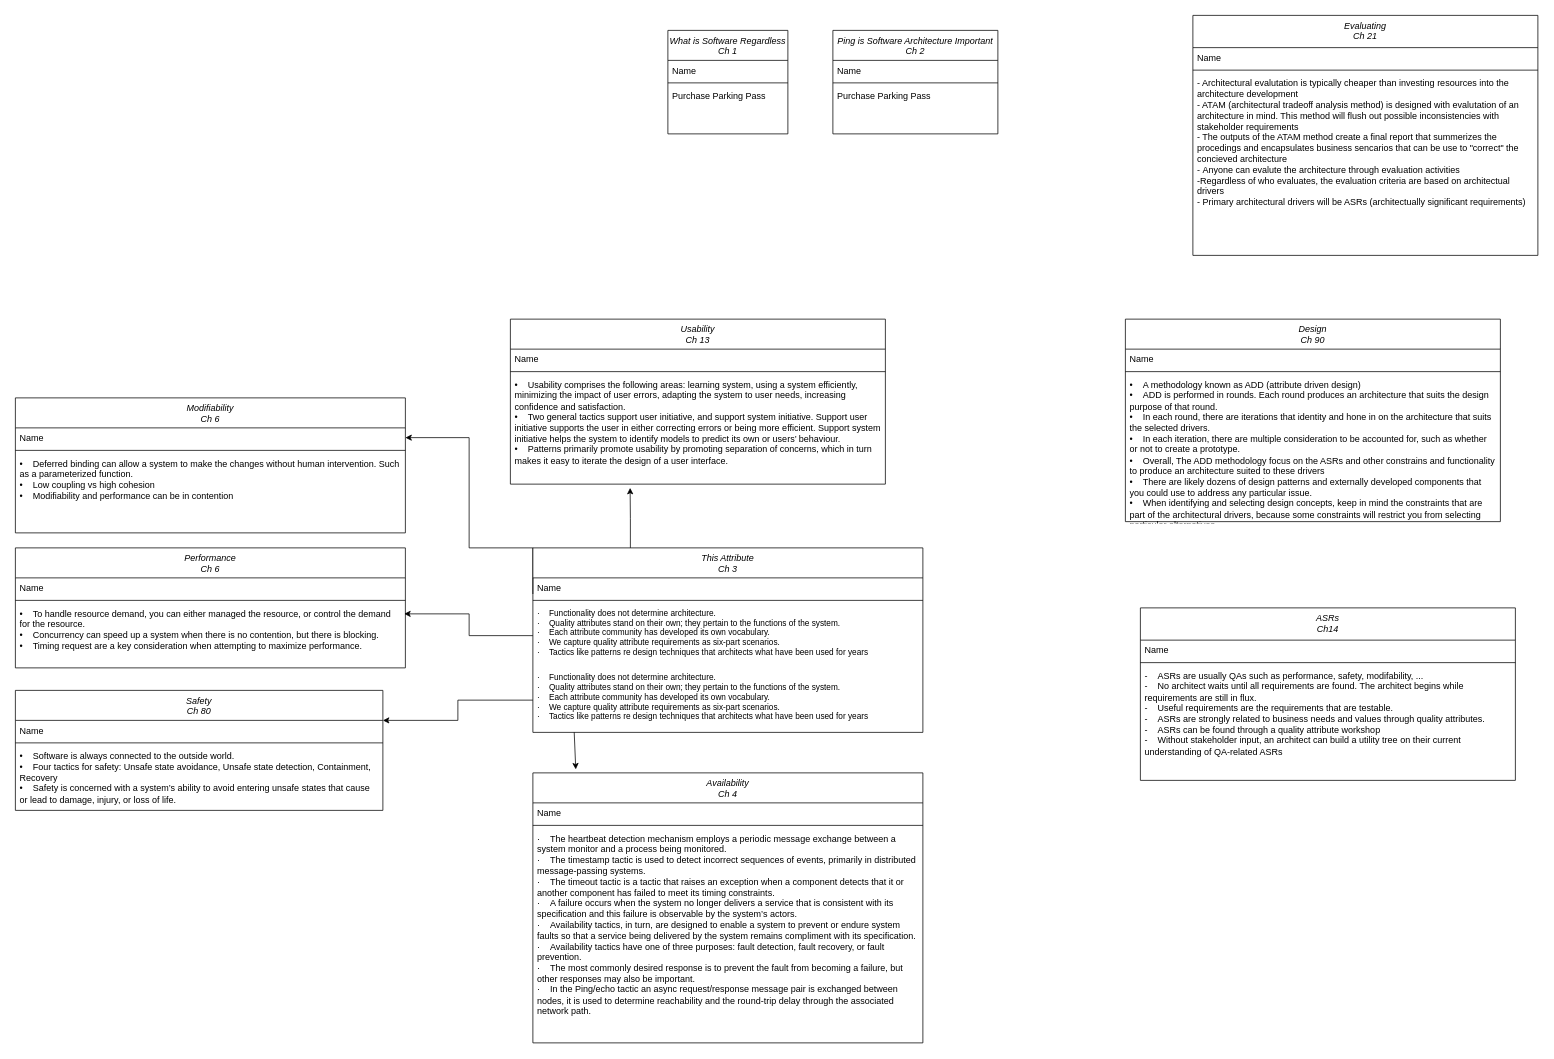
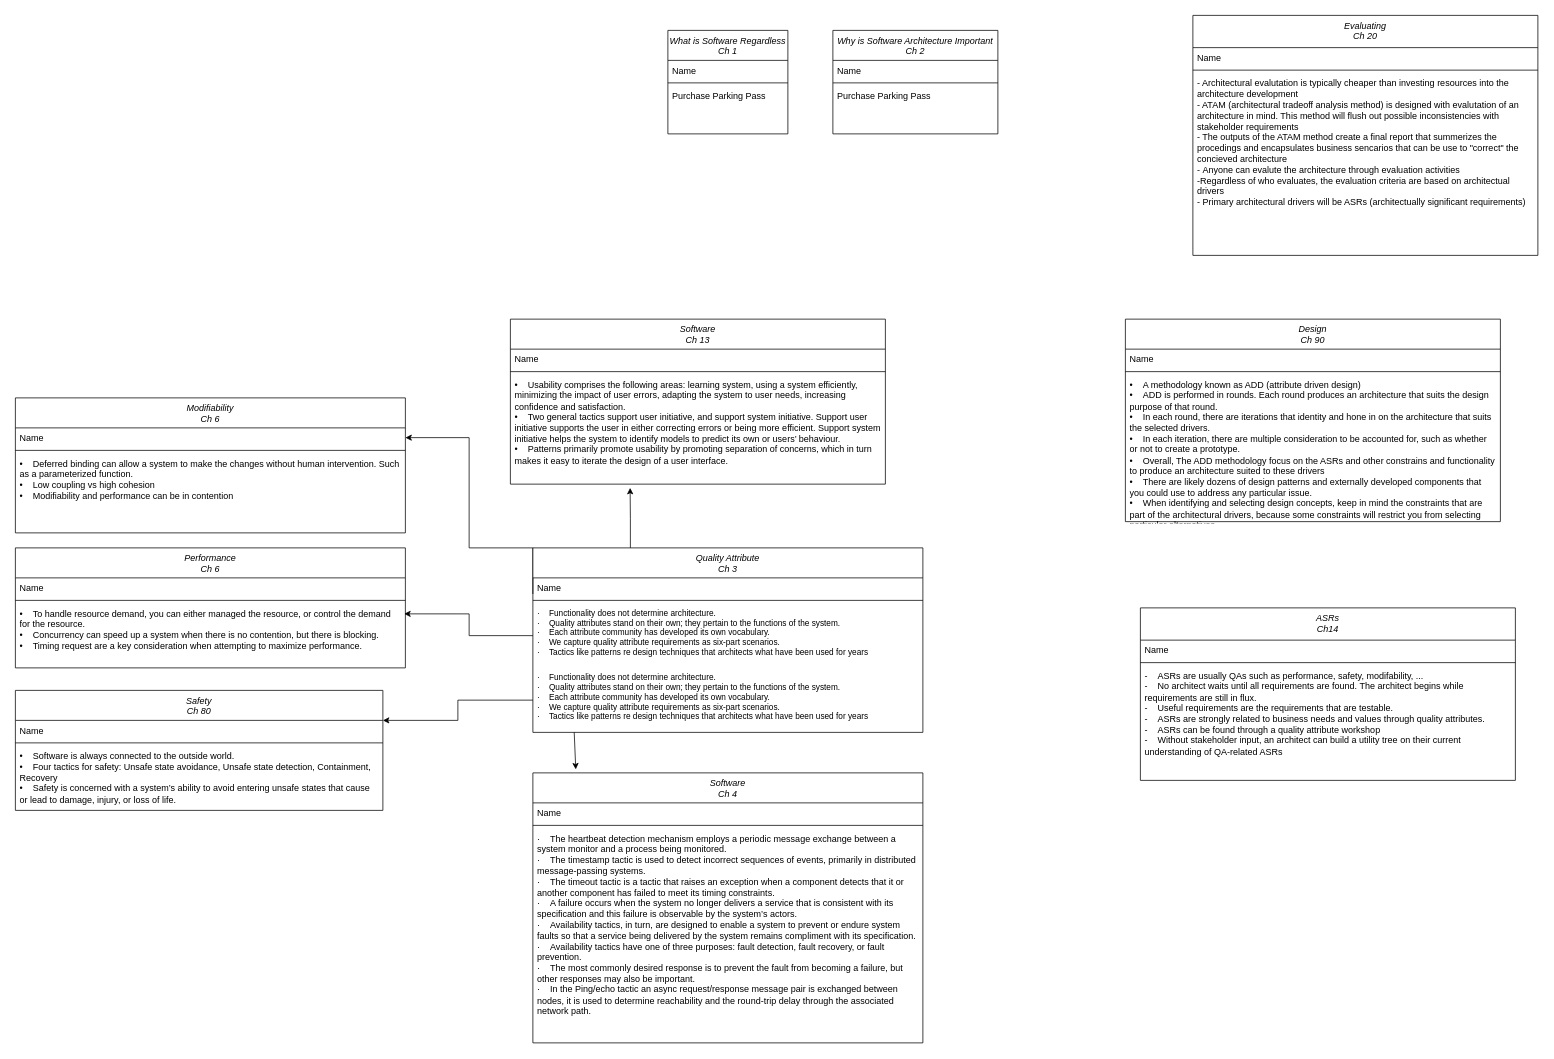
node "Evaluating Ch 21": label "Evaluating Ch 21" -> "Evaluating Ch 20"
node "Ping is Software Architecture Important Ch 2": label "Ping is Software Architecture Important Ch 2" -> "Why is Software Architecture Important Ch 2"
node "Usability Ch 13": label "Usability Ch 13" -> "Software Ch 13"
node "This Attribute Ch 3": label "This Attribute Ch 3" -> "Quality Attribute Ch 3"
node "Availability Ch 4": label "Availability Ch 4" -> "Software Ch 4"
